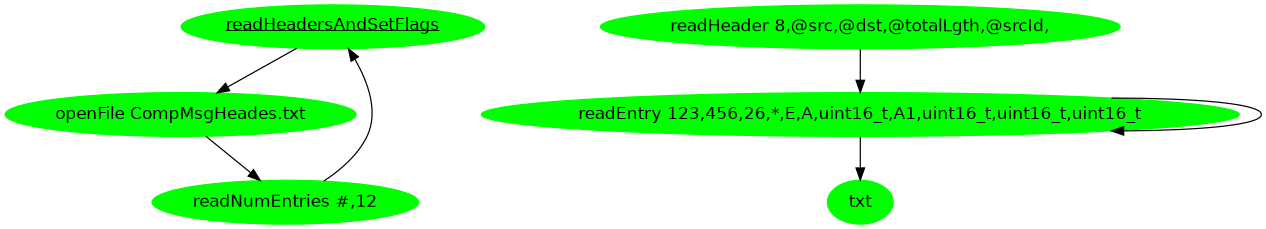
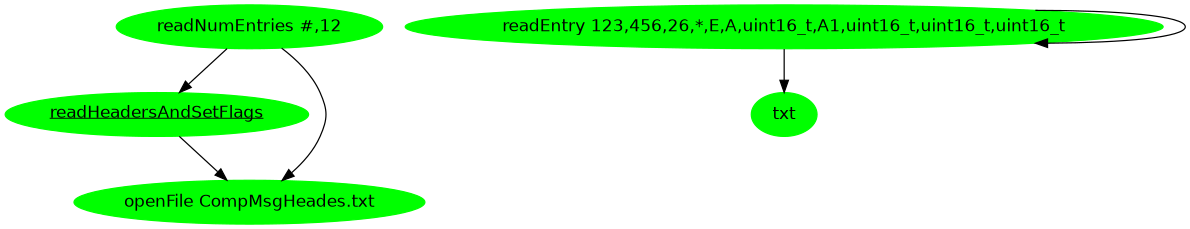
node "readHeader 8,@src,@dst,@totalLgth,@srcId,": removed
edge "openFile CompMsgHeades.txt" -> "readNumEntries #,12": reversed
